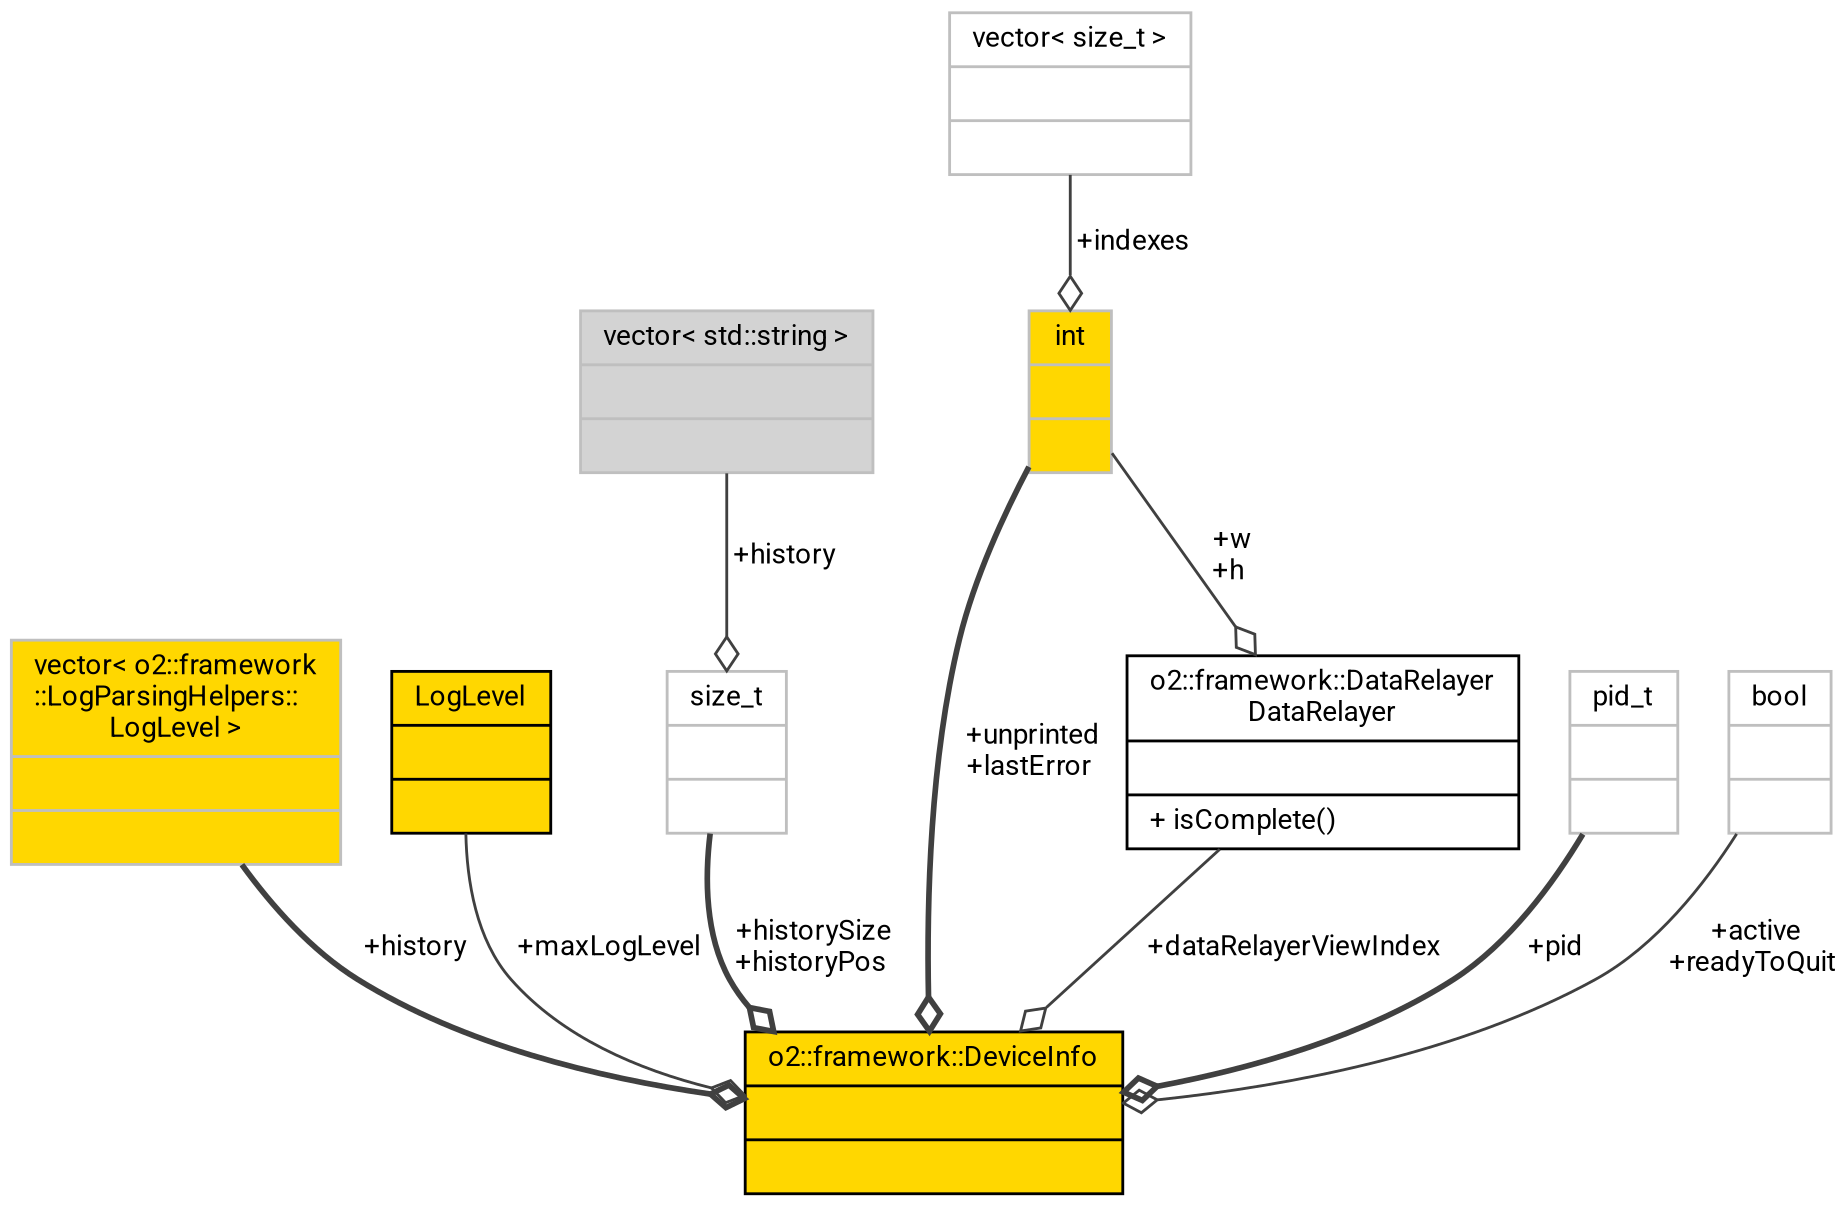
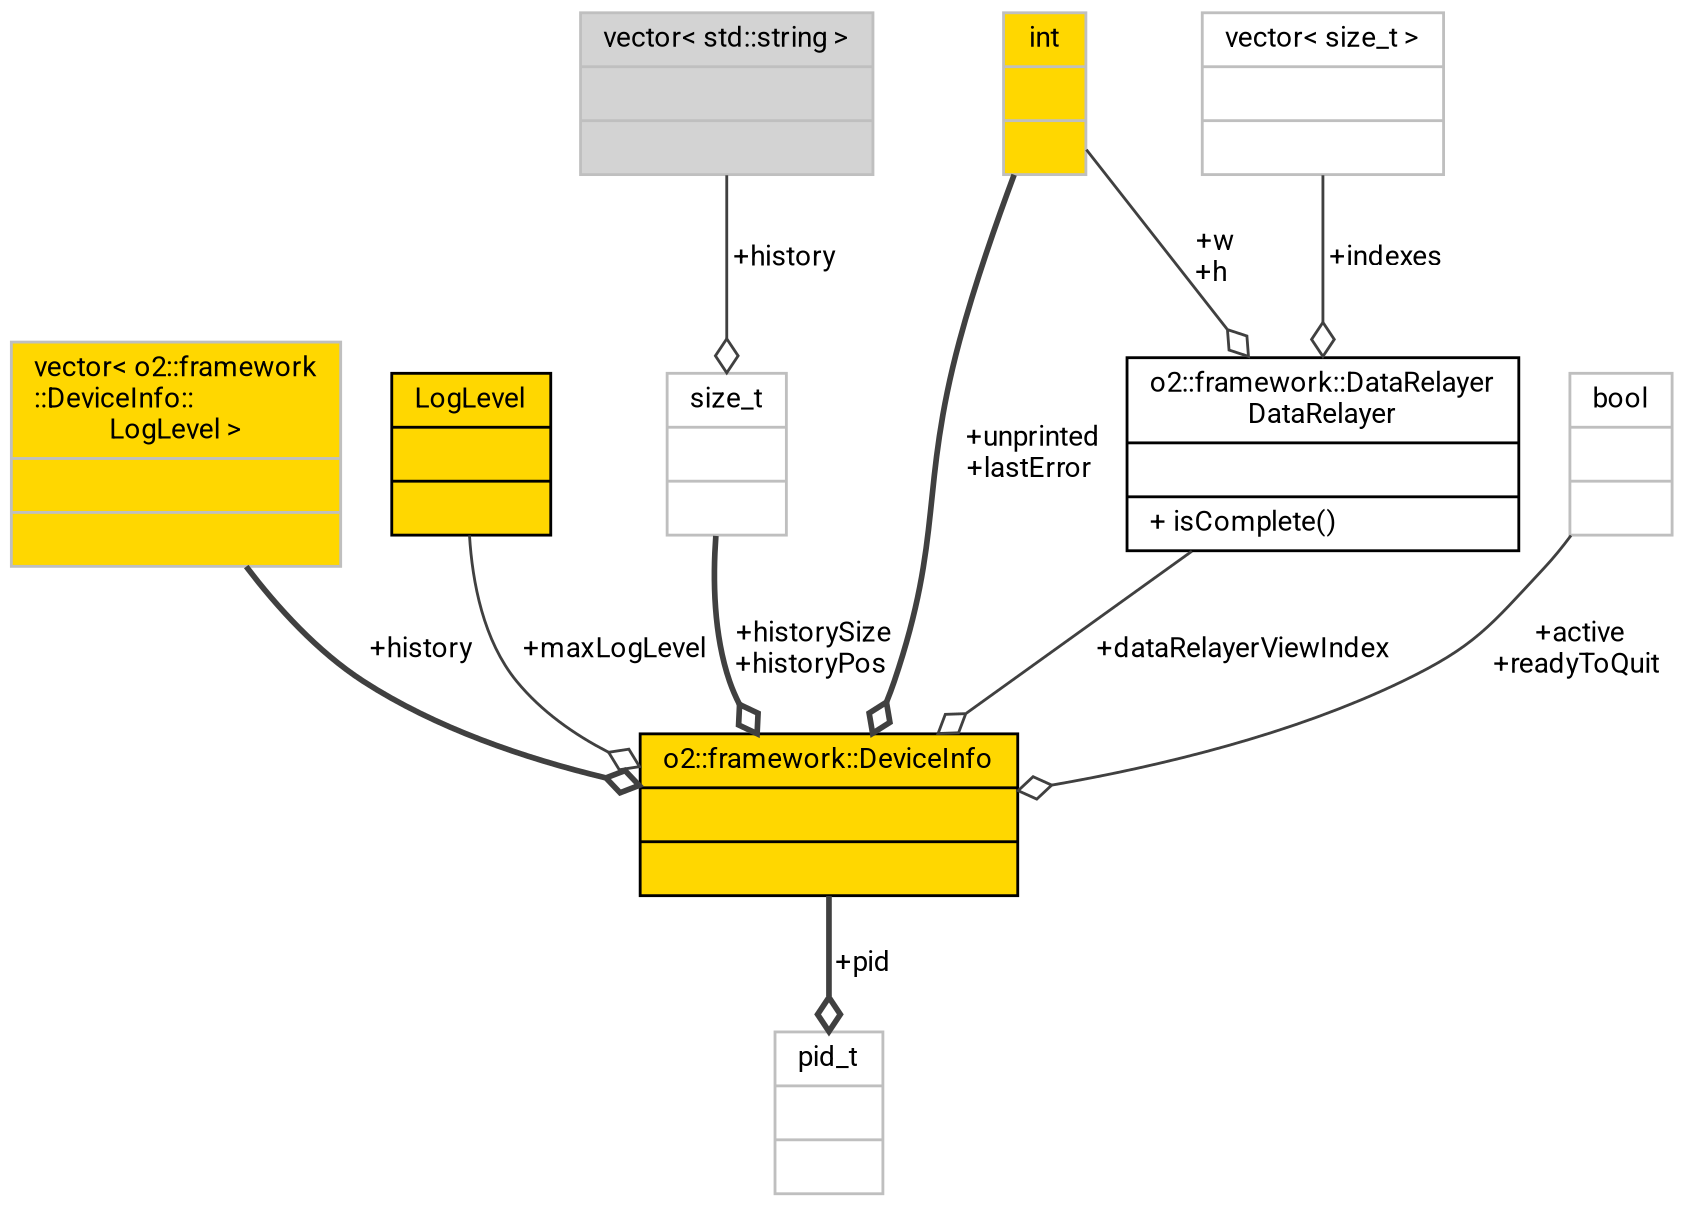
edge "vector< size_t >" -> "int": now "vector< size_t >" -> "o2::framework::DataRelayer"
node "vector< o2::framework": text "::LogParsingHelpers::" -> "::DeviceInfo::"
edge "pid_t" -> "o2::framework::DeviceInfo": reversed
